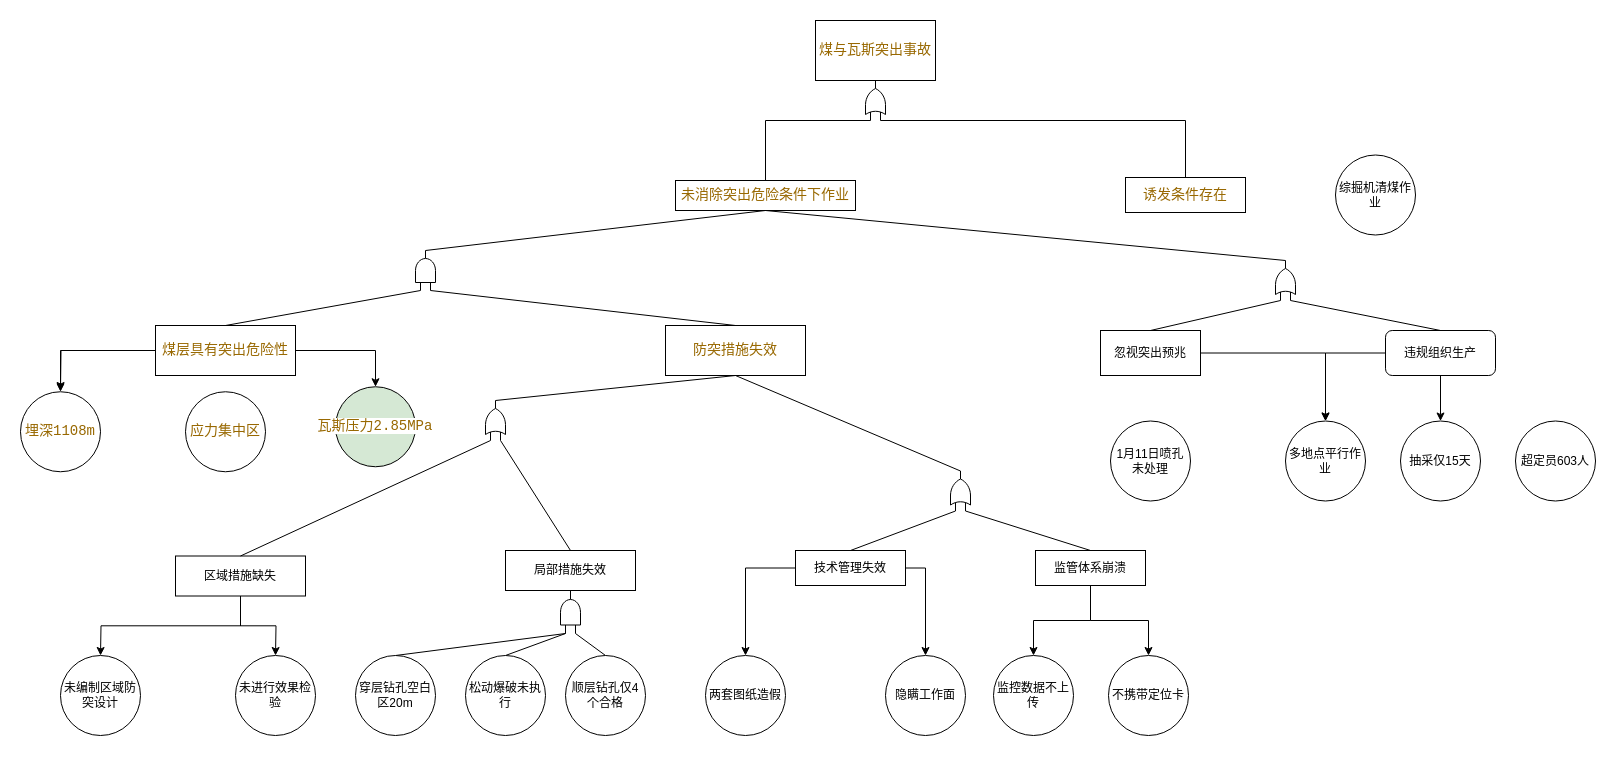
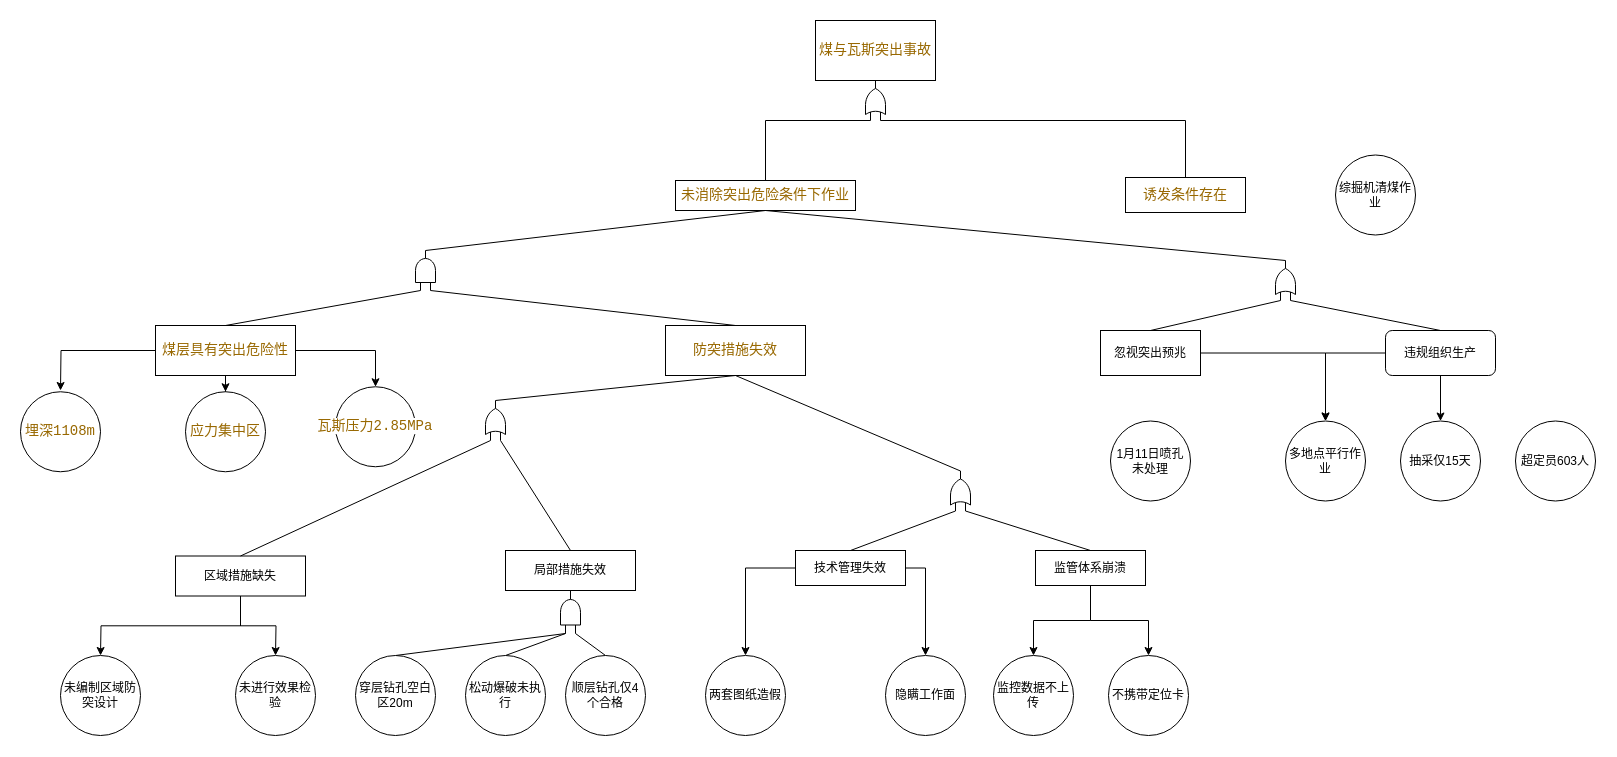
edge "煤层具有突出危险性" -> "埋深1108m": now "煤层具有突出危险性" -> "应力集中区"
node "瓦斯压力2.85MPa": fillcolor #d5e8d4 -> #ffffff
